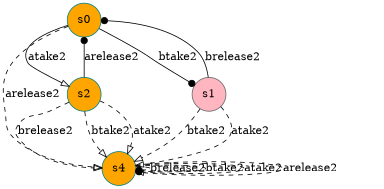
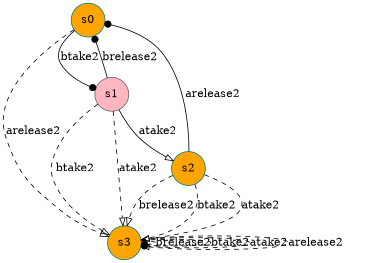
edge "s0" -> "s2": now "s1" -> "s2"
node "s4": label "s4" -> "s3"
